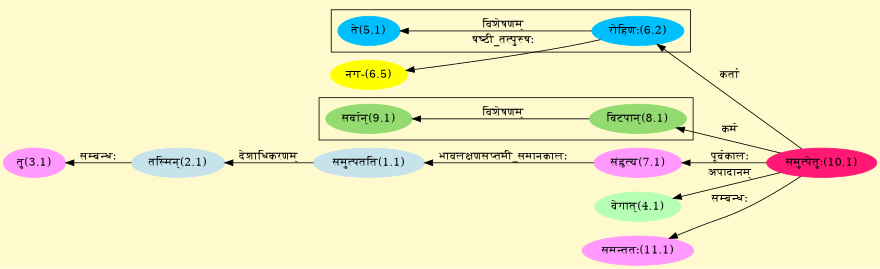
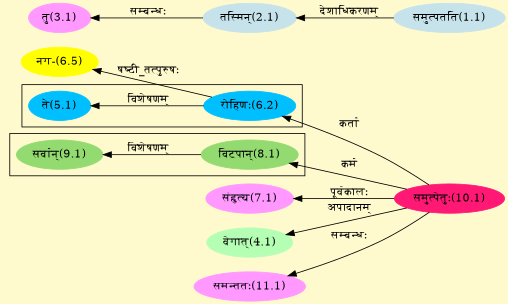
edge "संहृत्य(7.1)" -> "समुत्पतति(1.1)": removed, label "भावलक्षणसप्तमी_समानकालः"
